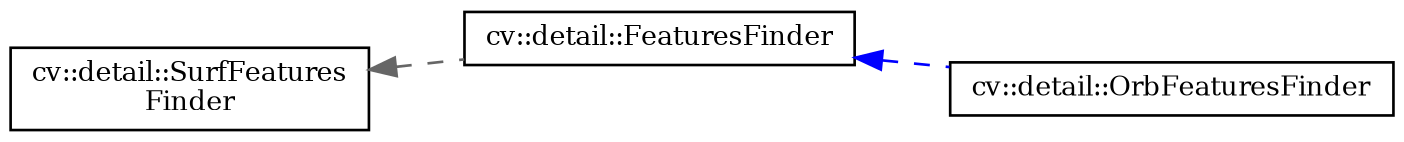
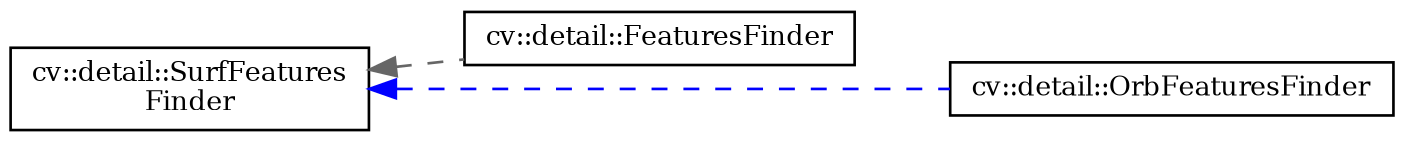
edge "cv::detail::OrbFeaturesFinder" -> "cv::detail::FeaturesFinder": now "cv::detail::OrbFeaturesFinder" -> "cv::detail::SurfFeatures Finder"
